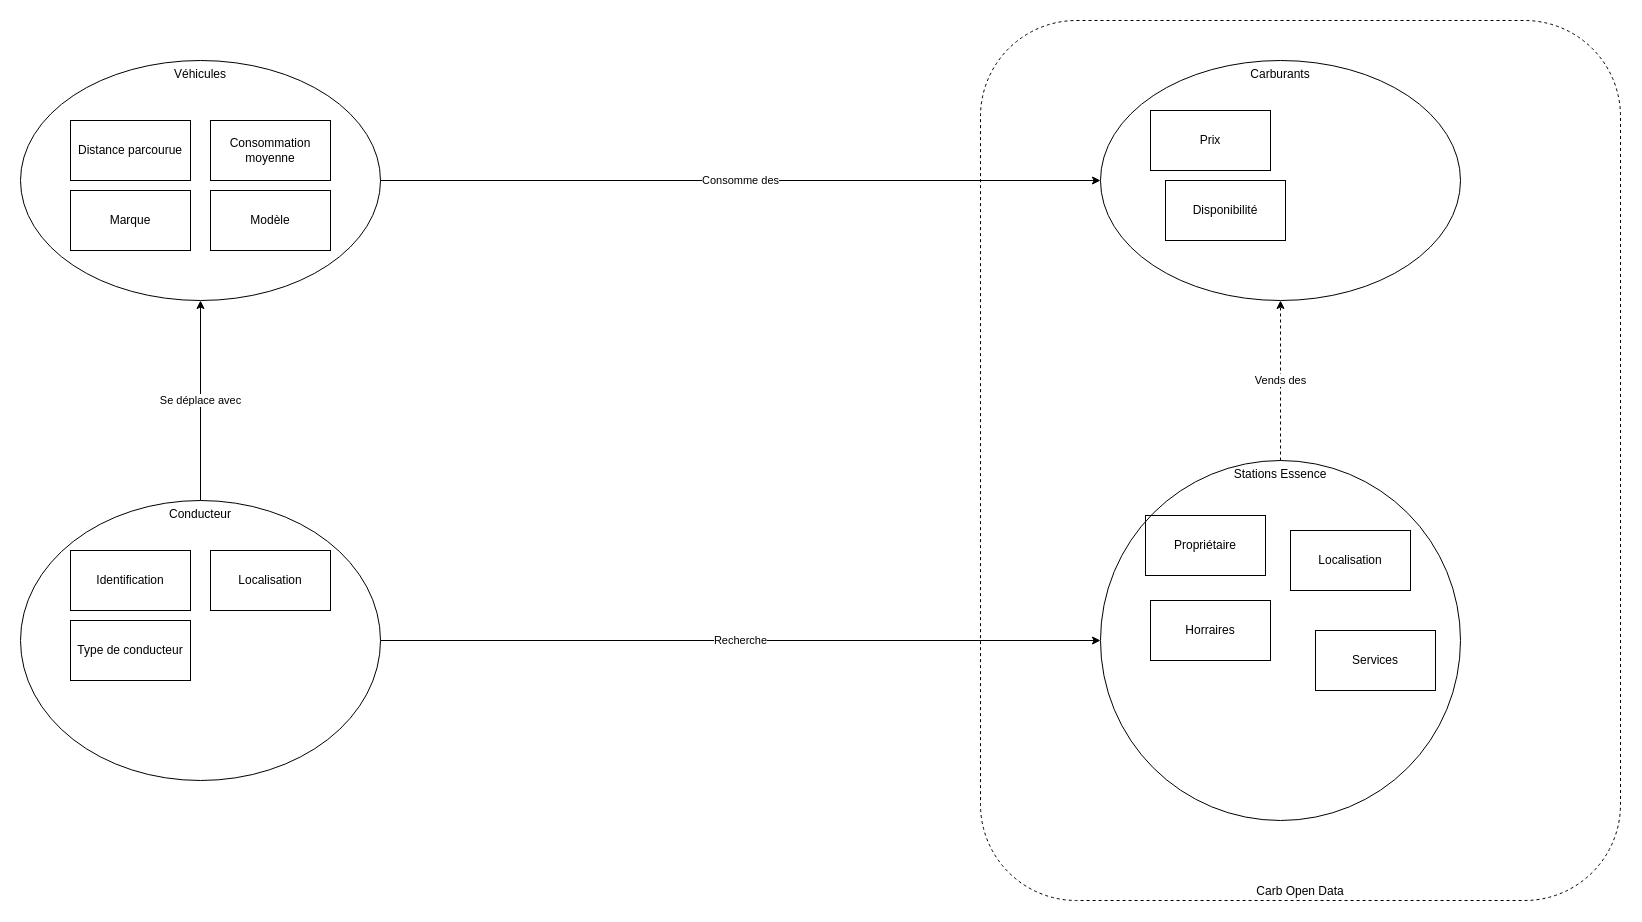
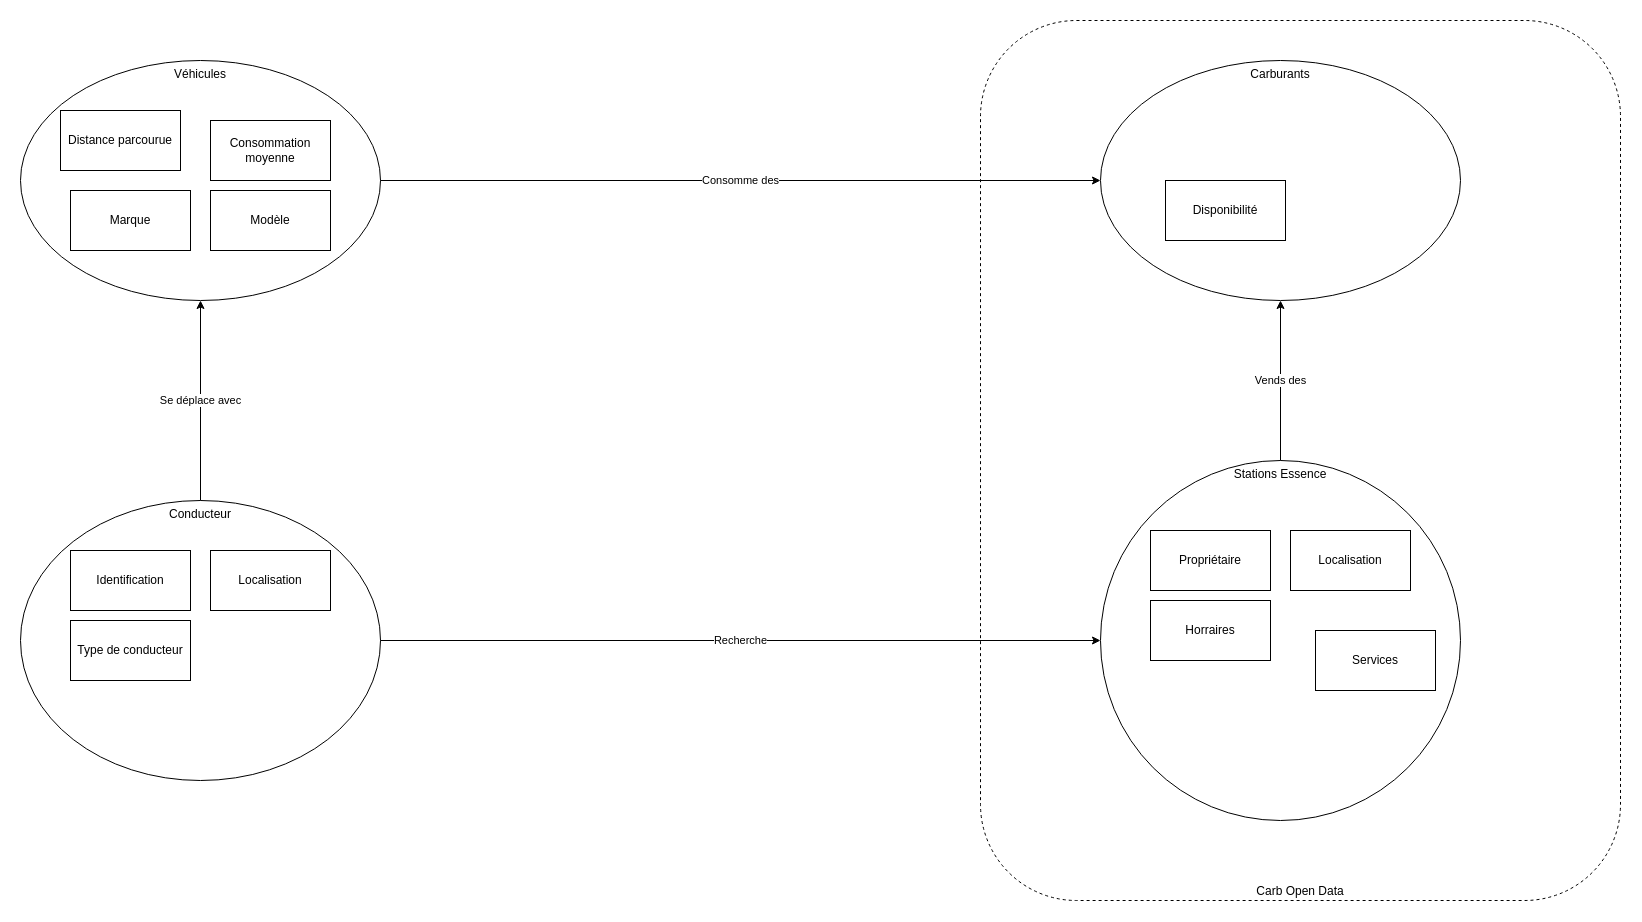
node "Prix": removed
node "Distance parcourue": moved (131, 151) -> (121, 141)
edge "Stations Essence" -> "Carburants": style dashed -> solid
node "Propriétaire": moved (1206, 546) -> (1211, 561)
